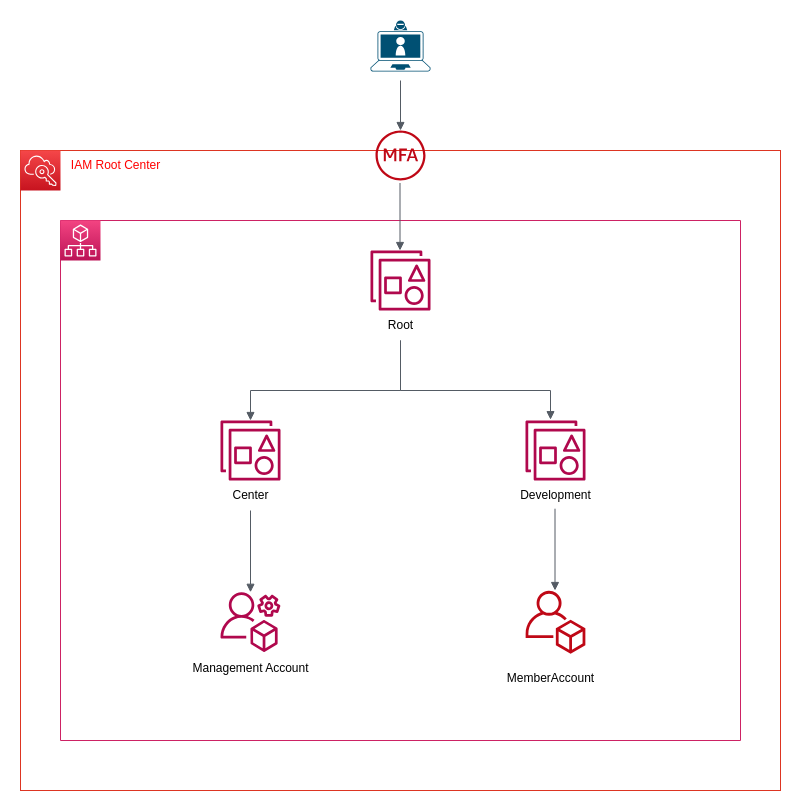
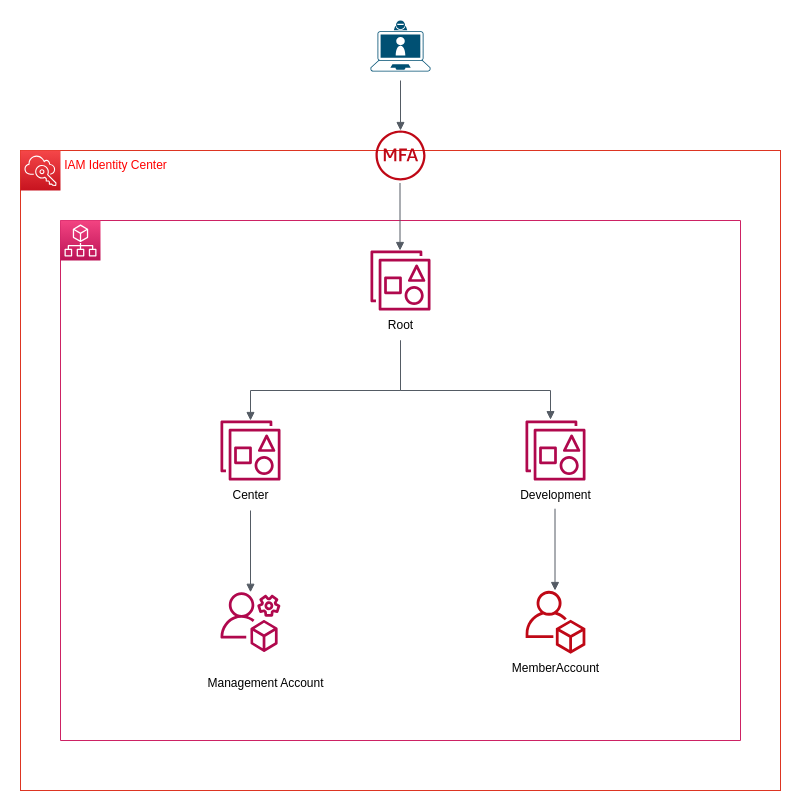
node "IAM Root Center": label "IAM Root Center" -> "IAM Identity Center"
node "Management Account": moved (251, 669) -> (266, 684)
node "MemberAccount": moved (551, 679) -> (556, 669)
